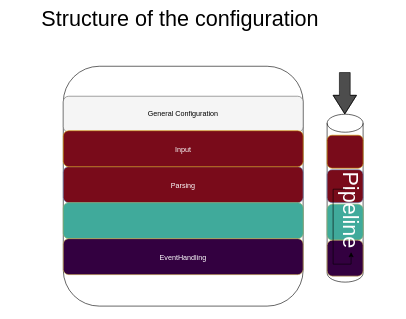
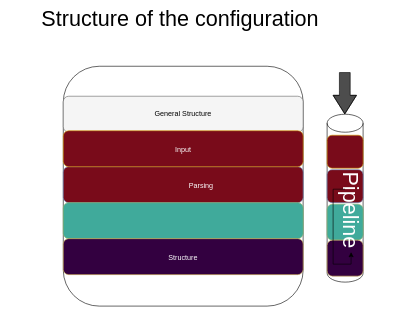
node "General Configuration": label "General Configuration" -> "General Structure"
node "Parsing": moved (183, 186) -> (201, 186)
node "EventHandling": label "EventHandling" -> "Structure"
